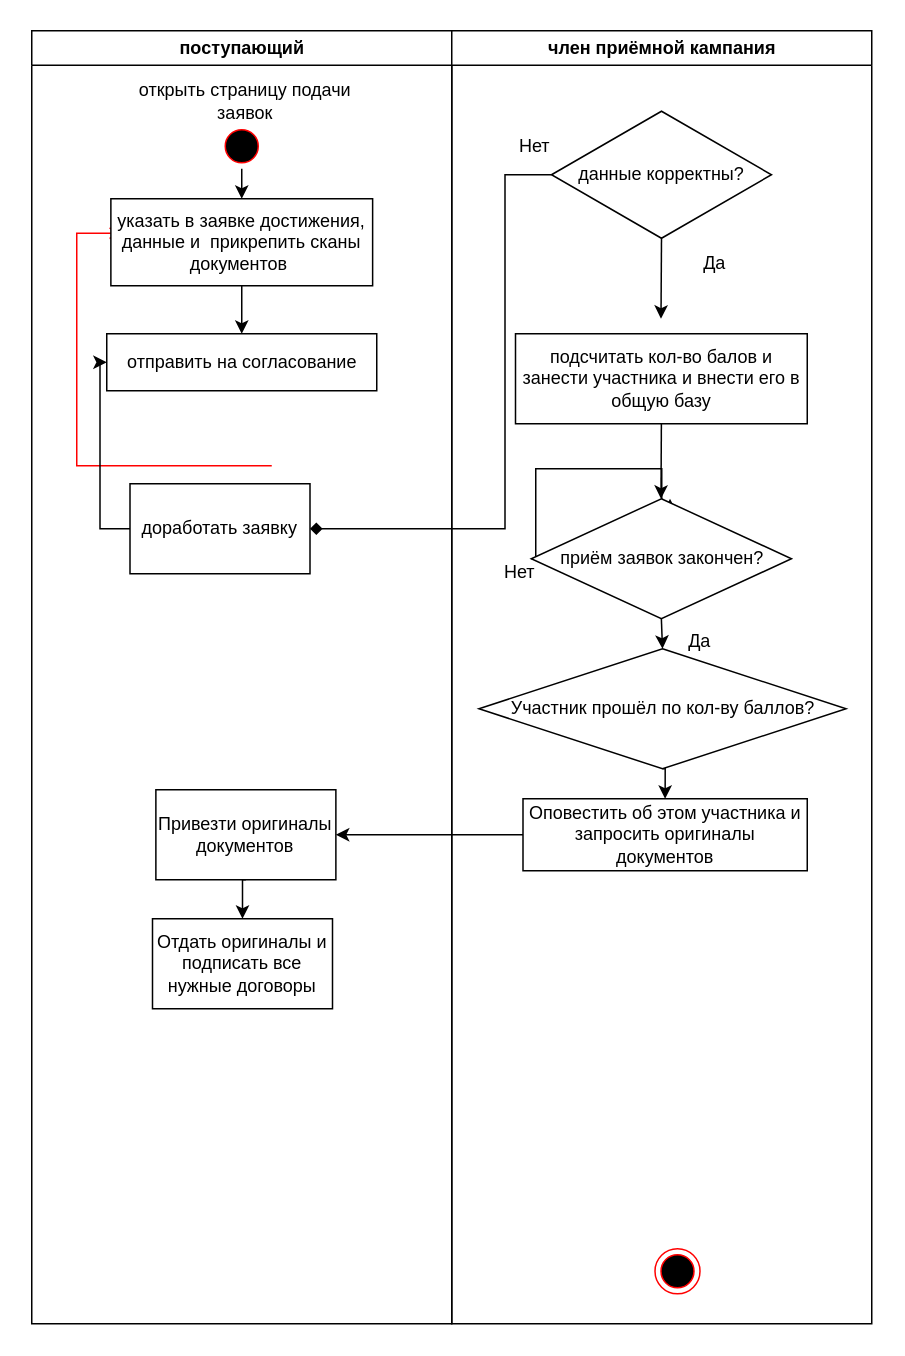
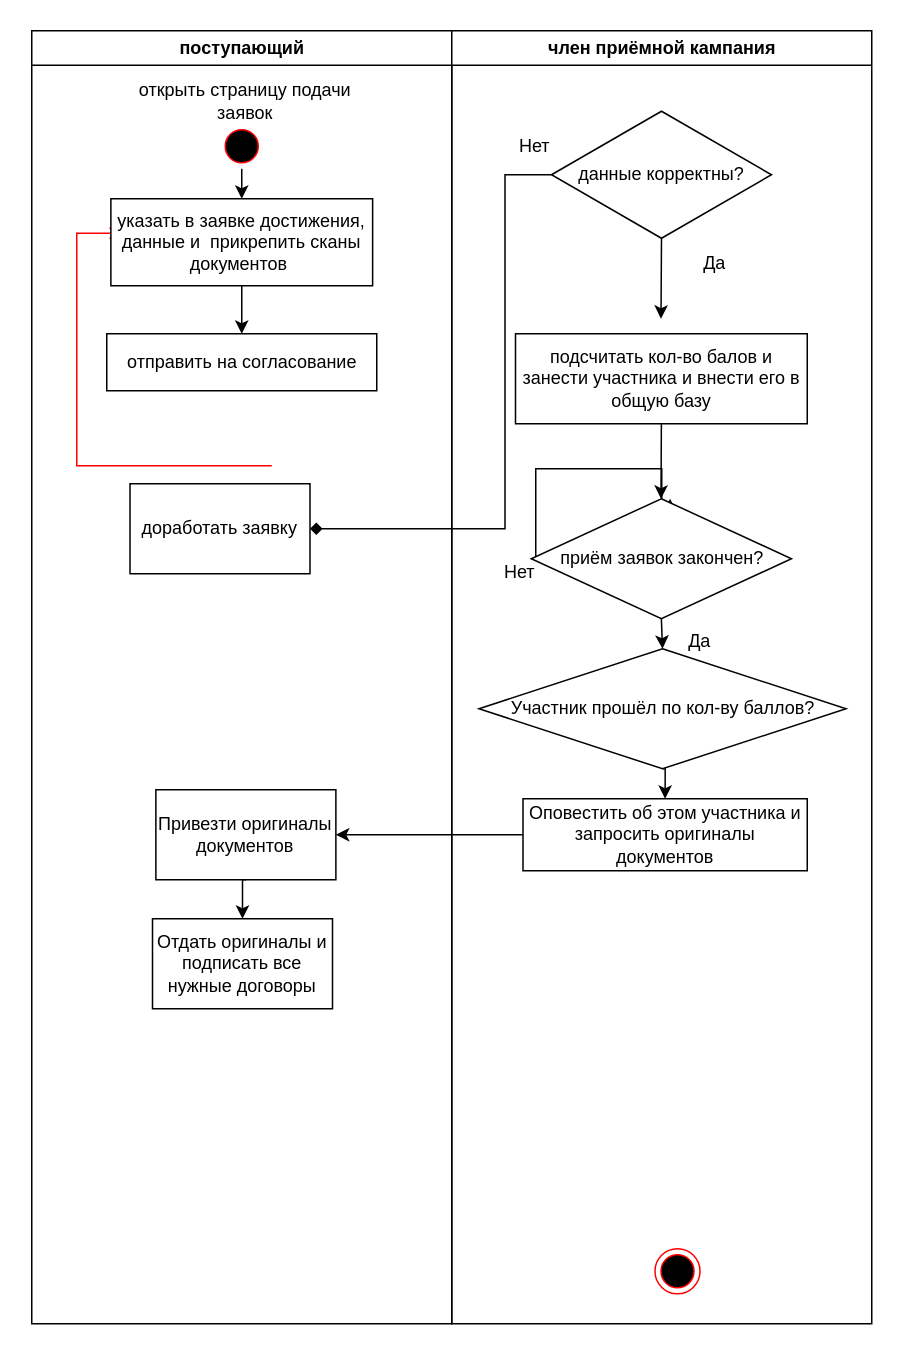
edge "доработать заявку" -> "отправить на согласование": removed
